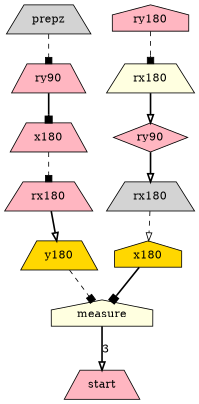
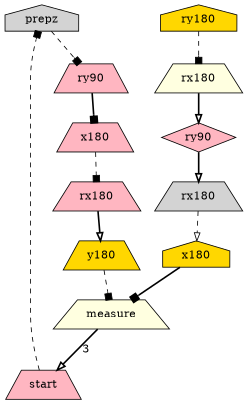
node "prepz": shape trapezium -> house
node "ry180": fillcolor lightpink -> gold
edge "start" -> "prepz": added
node "measure": shape house -> trapezium
